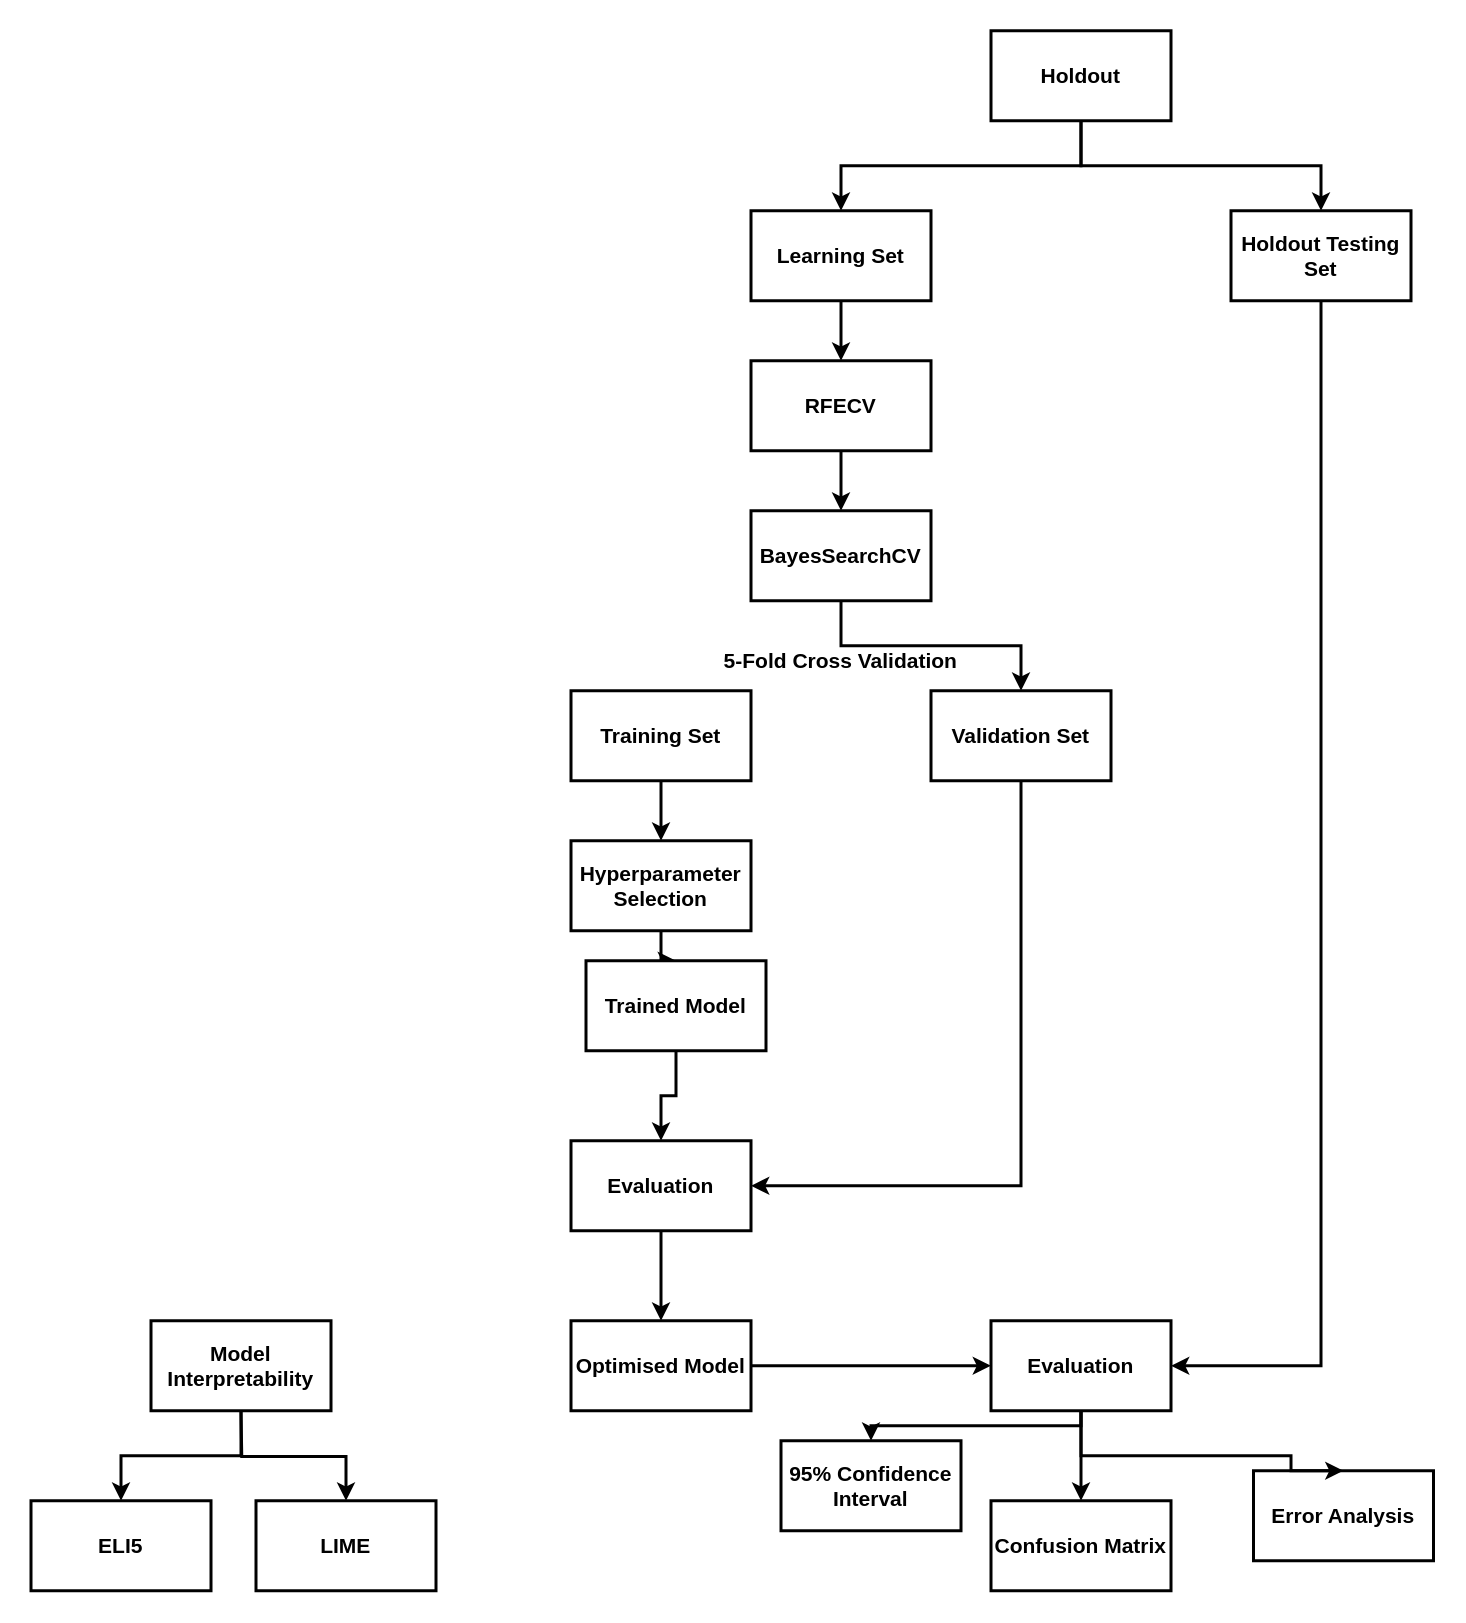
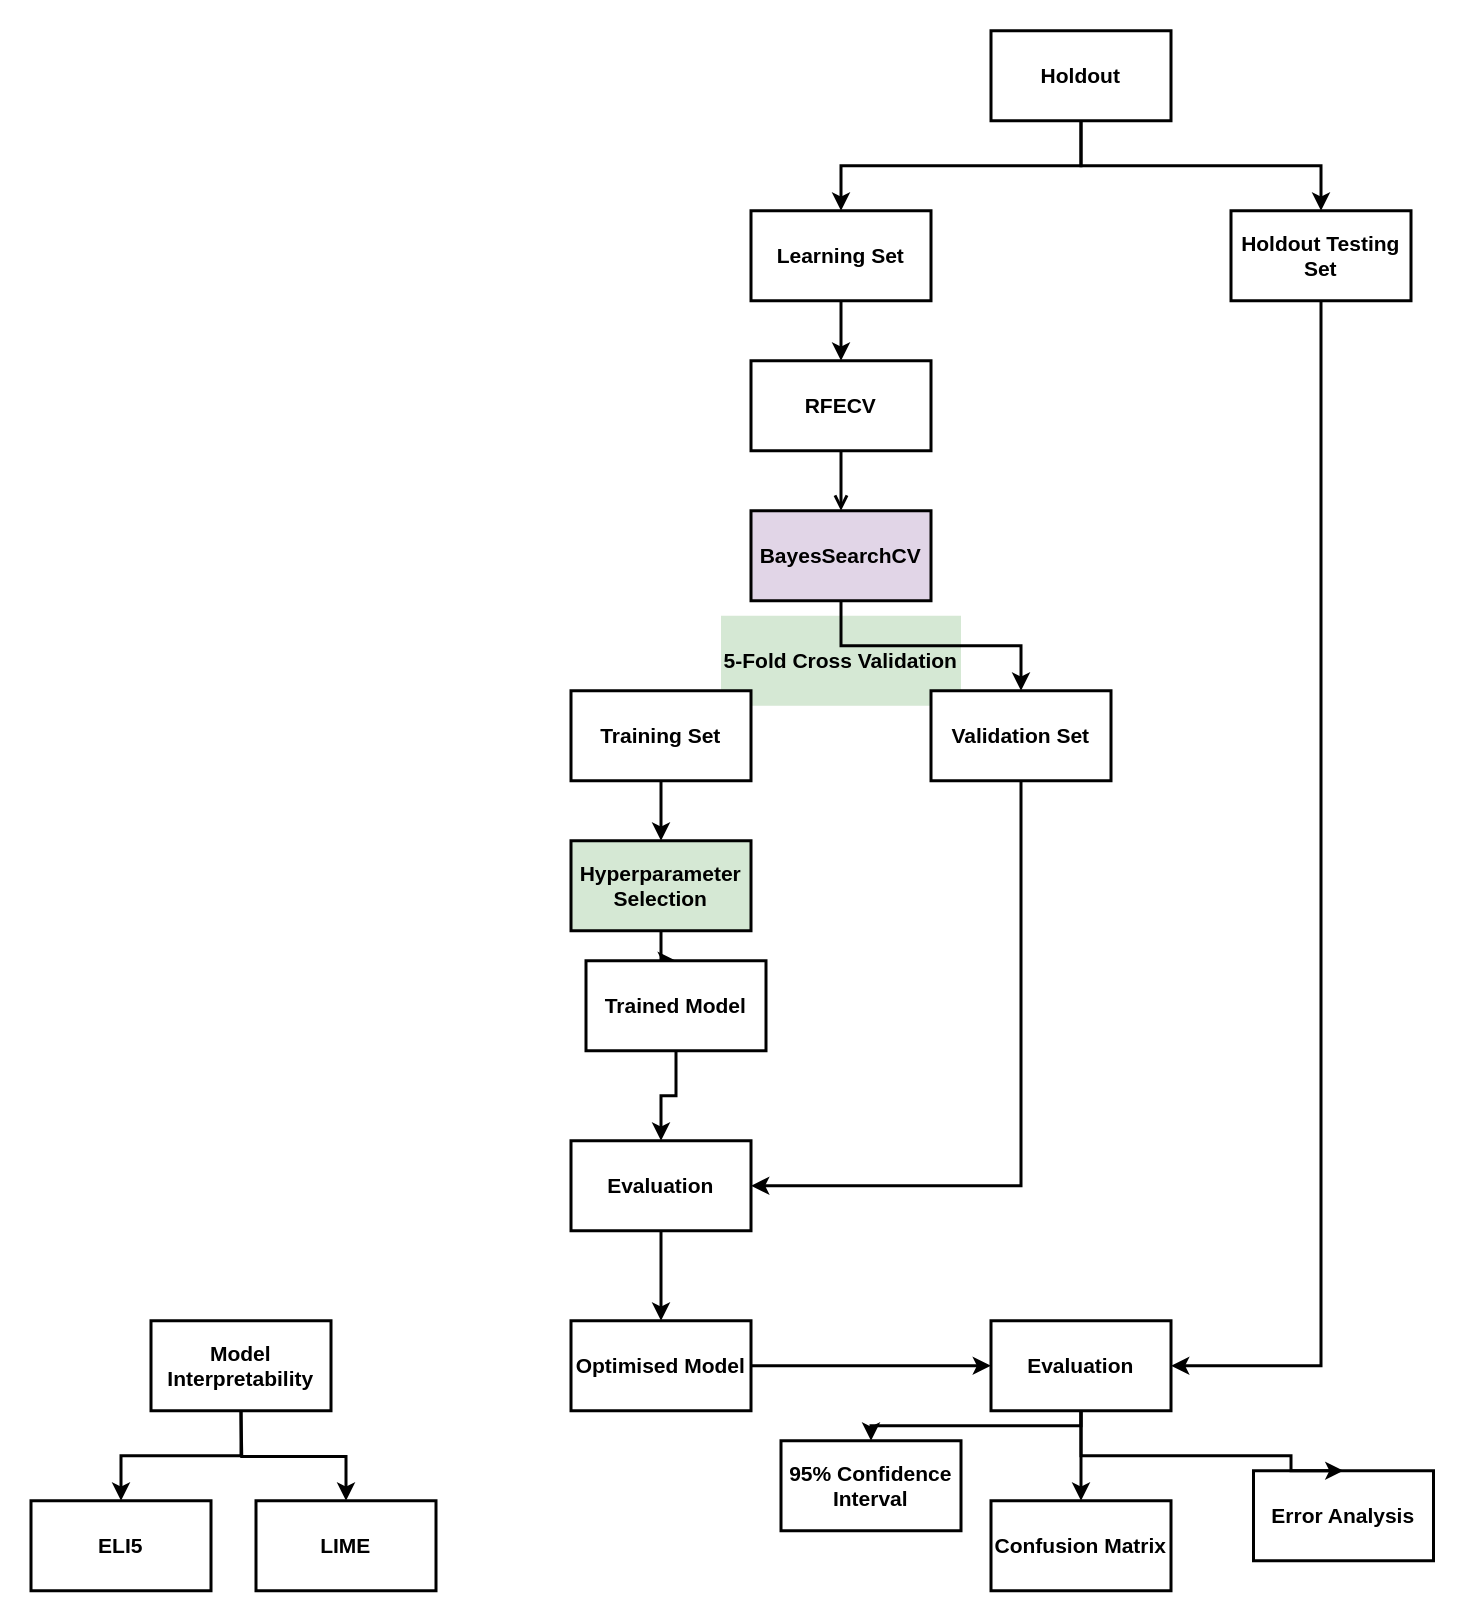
edge "RFECV" -> "BayesSearchCV": arrowhead classic -> open
node "BayesSearchCV": fillcolor #ffffff -> #e1d5e7
node "5-Fold Cross Validation": fillcolor #ffffff -> #d5e8d4
node "Hyperparameter Selection": fillcolor #ffffff -> #d5e8d4
